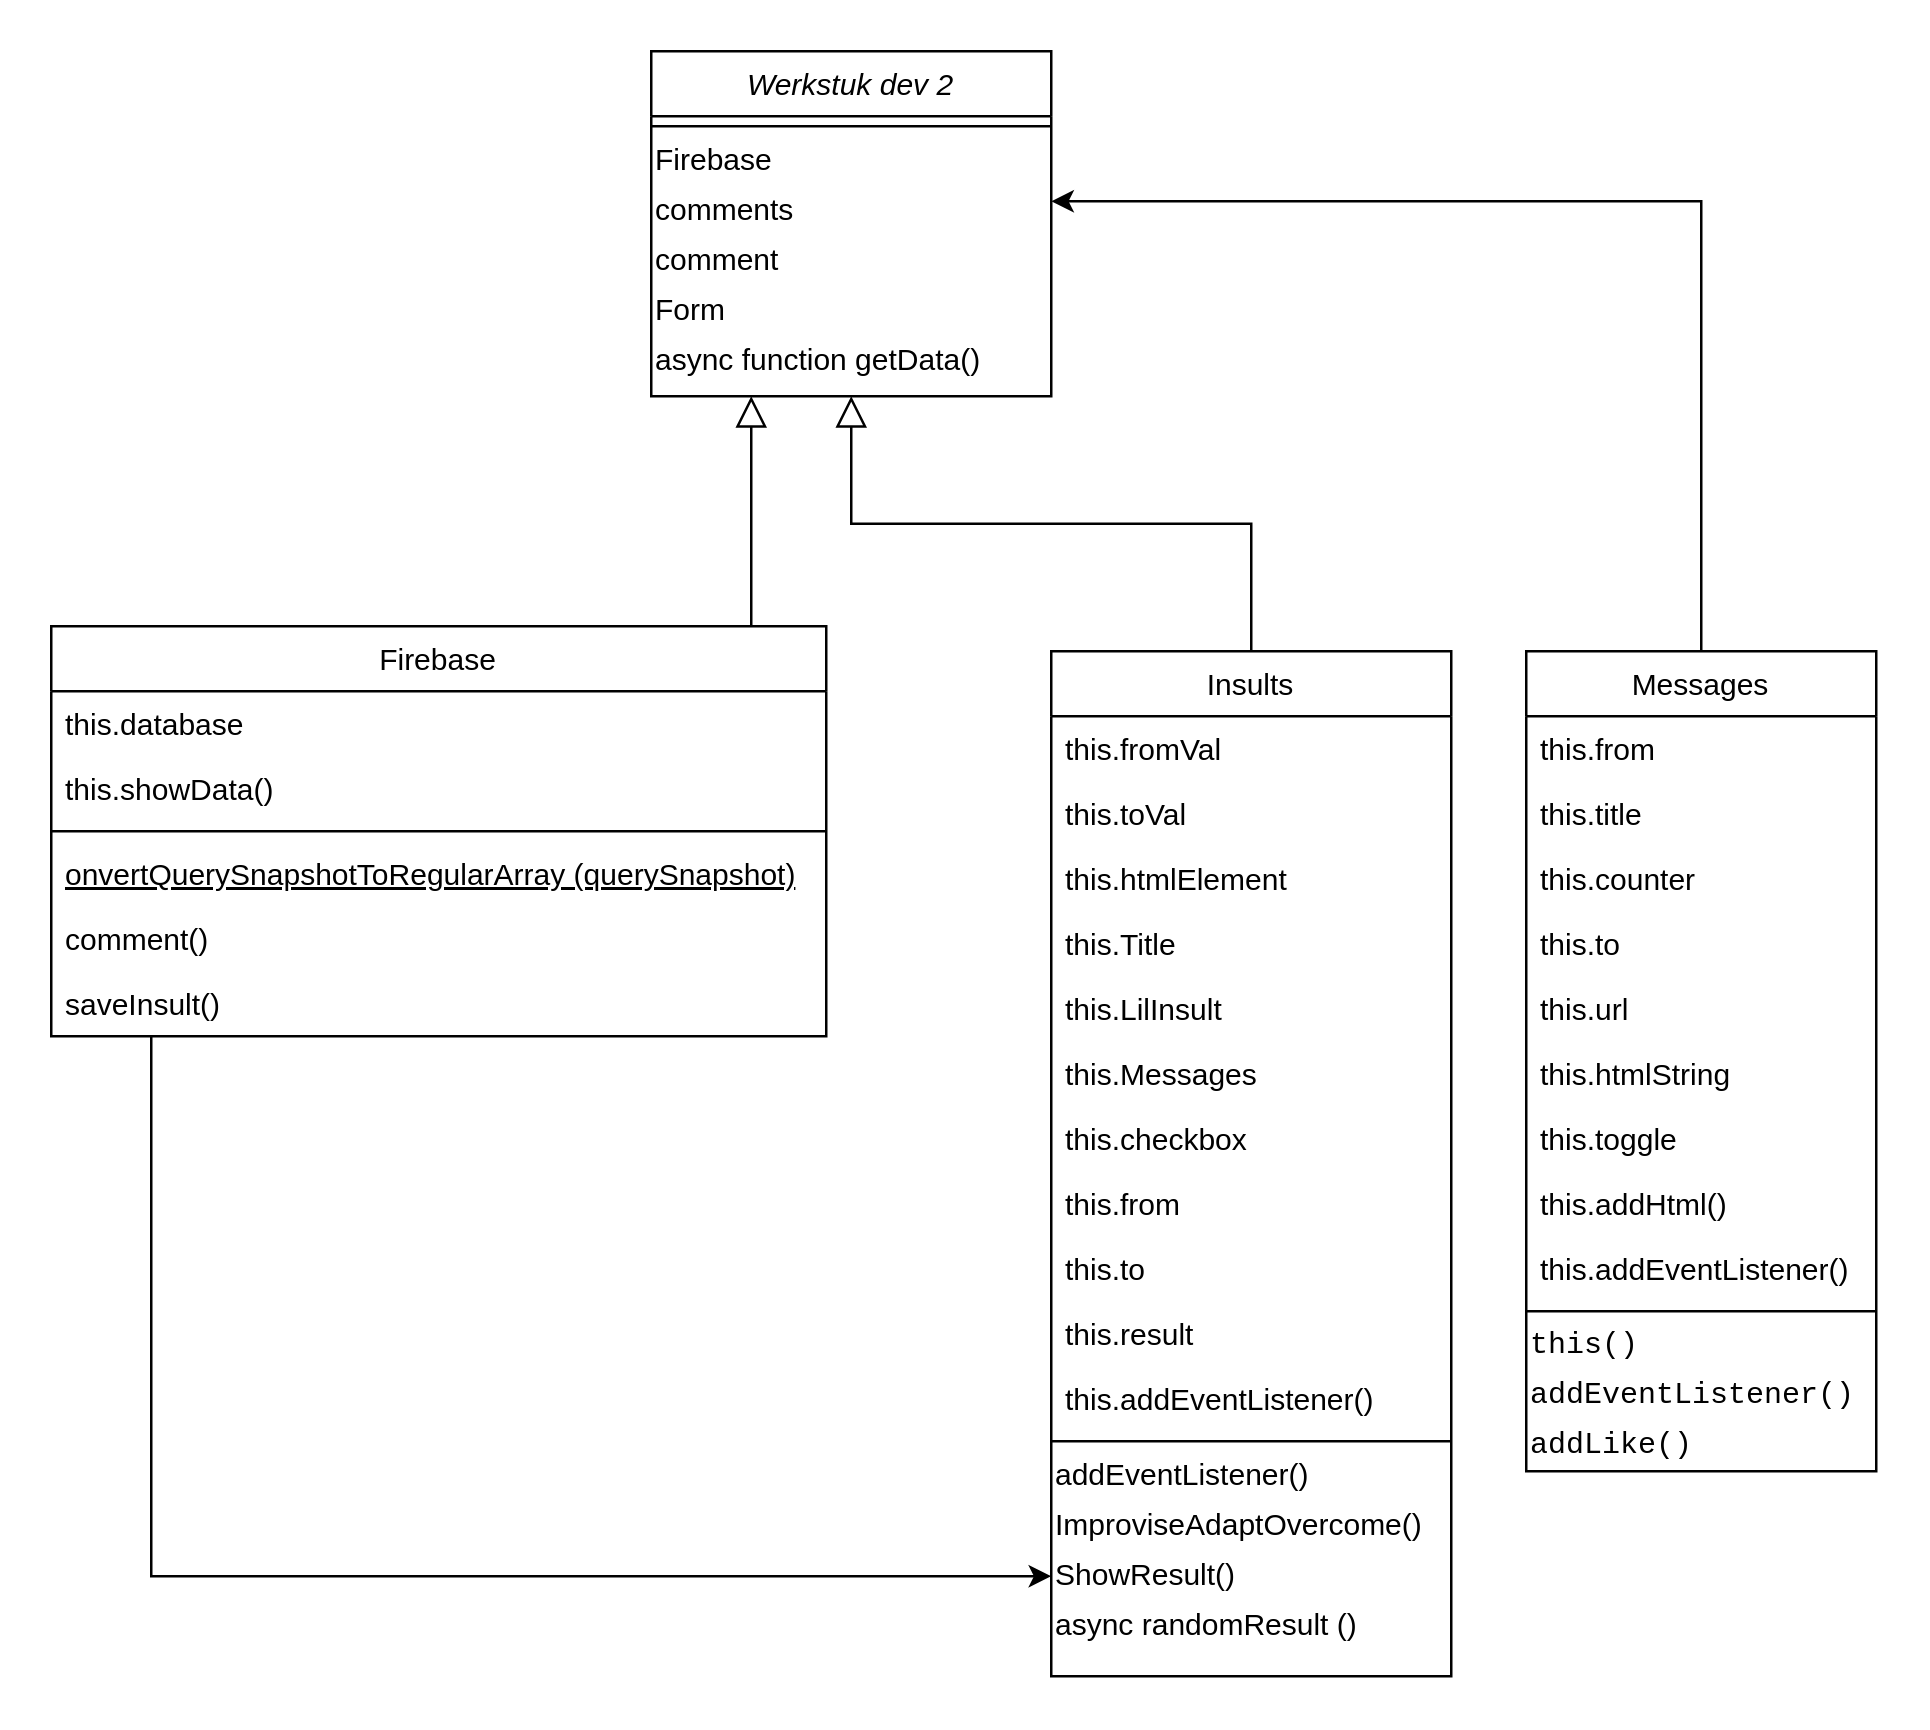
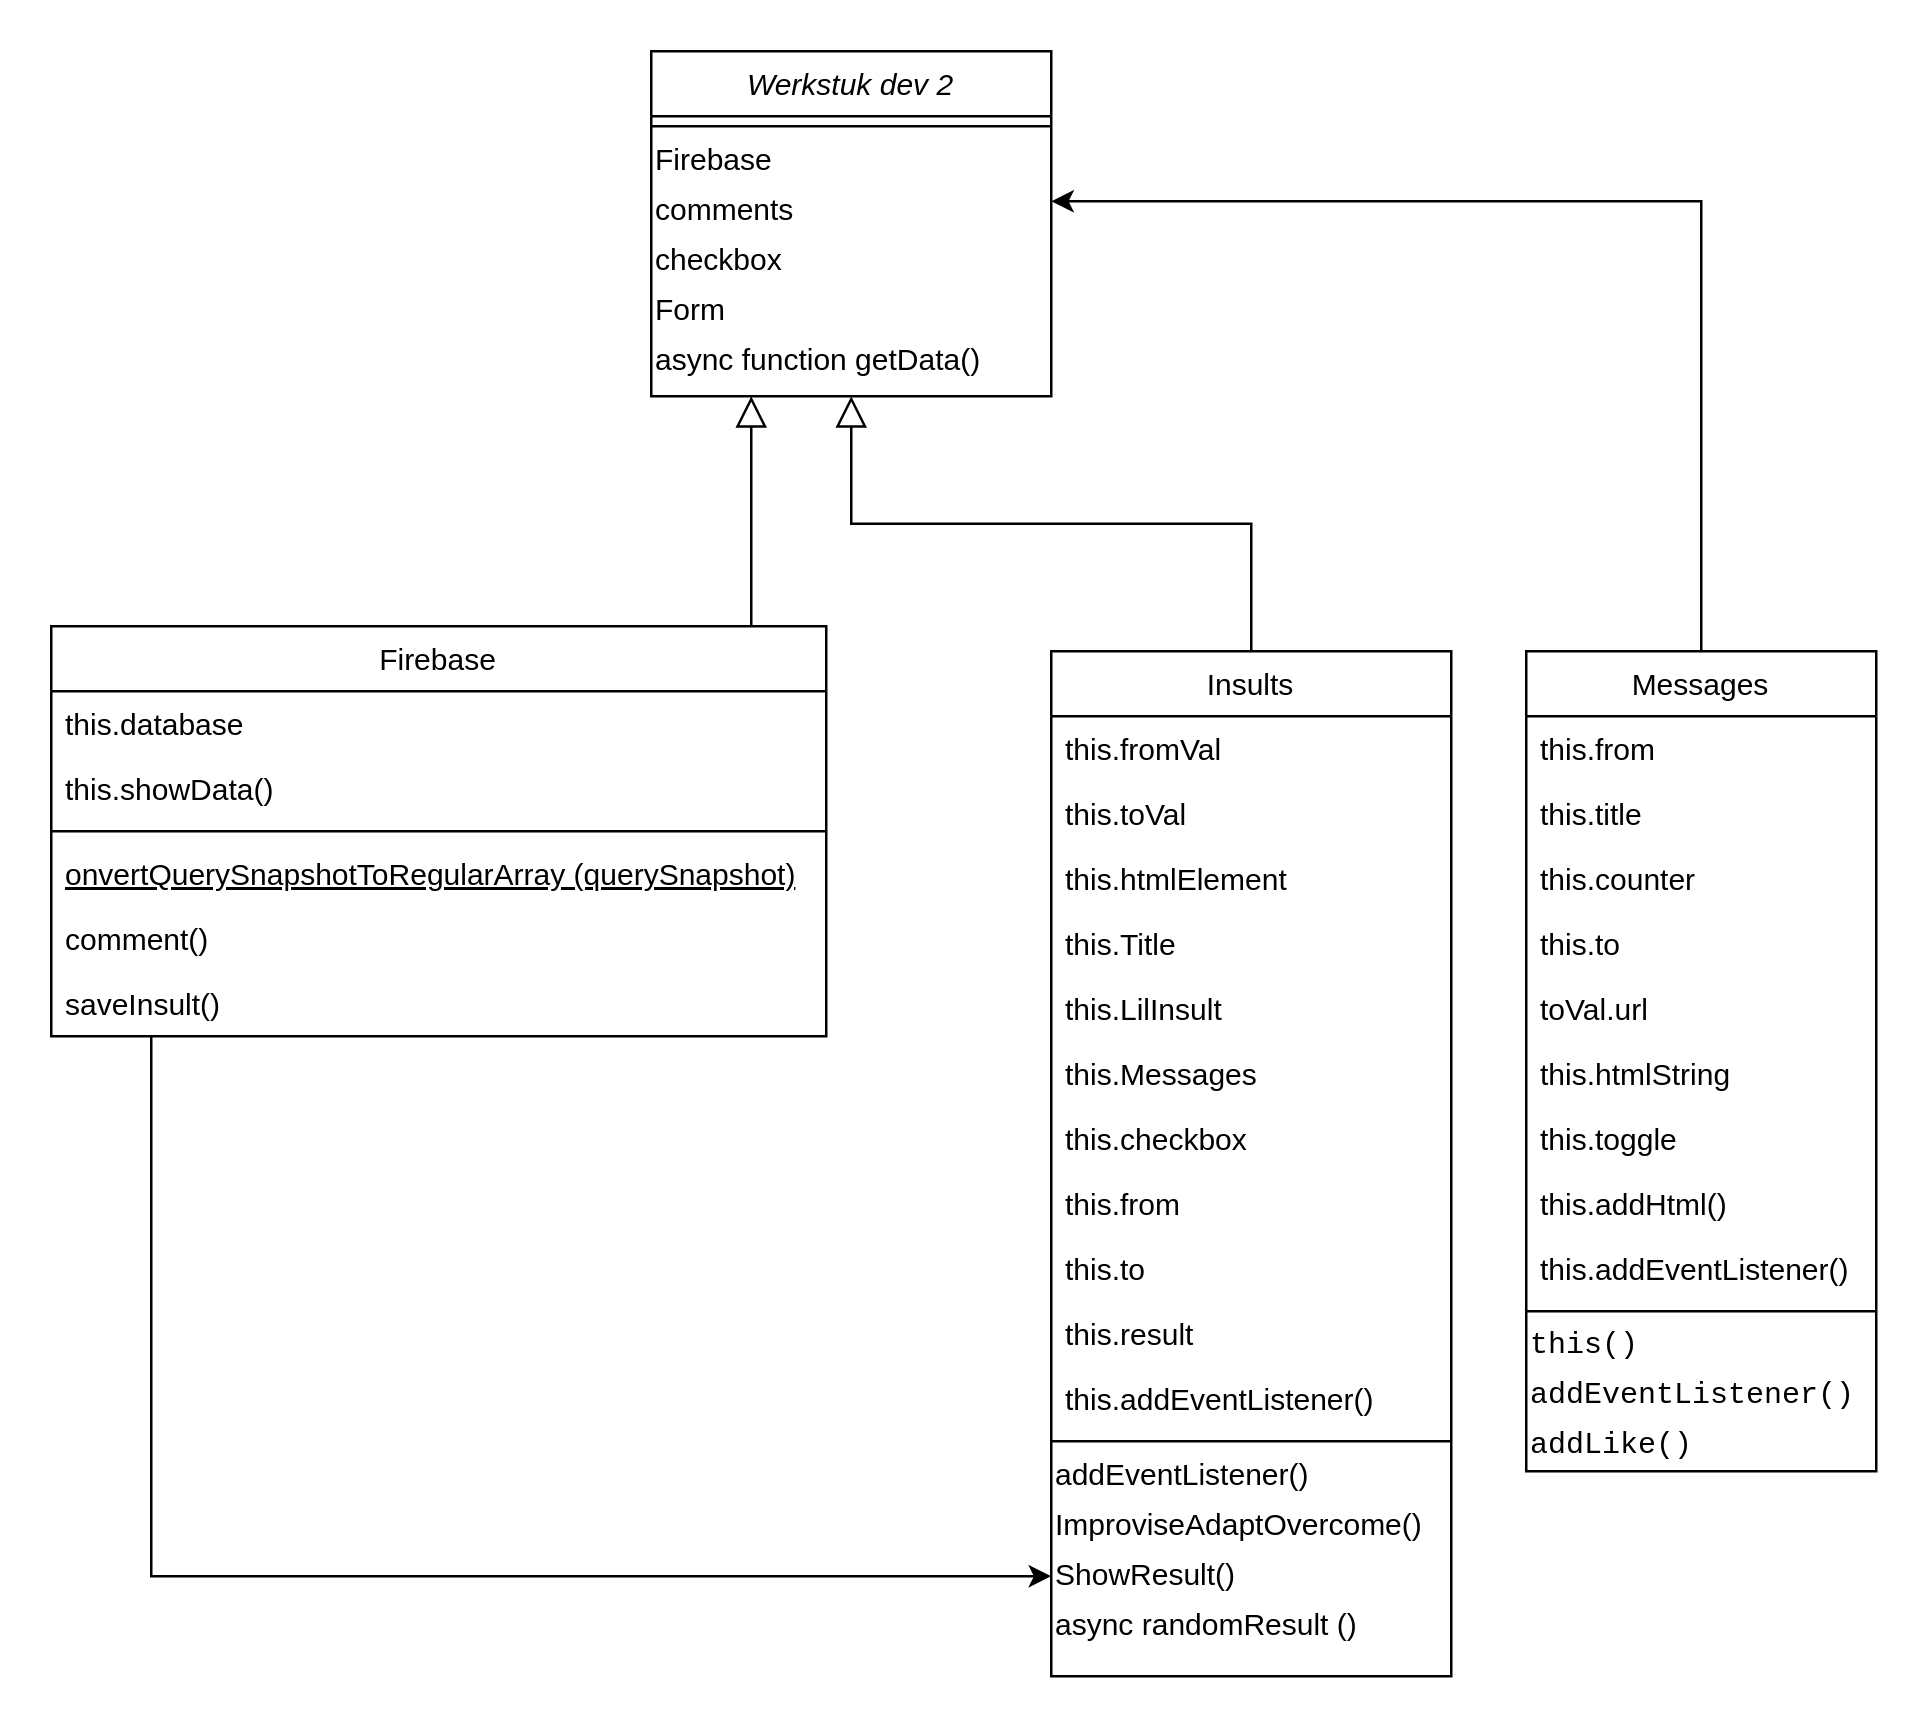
node "comment": label "comment" -> "checkbox"
node "this.url": label "this.url" -> "toVal.url"
